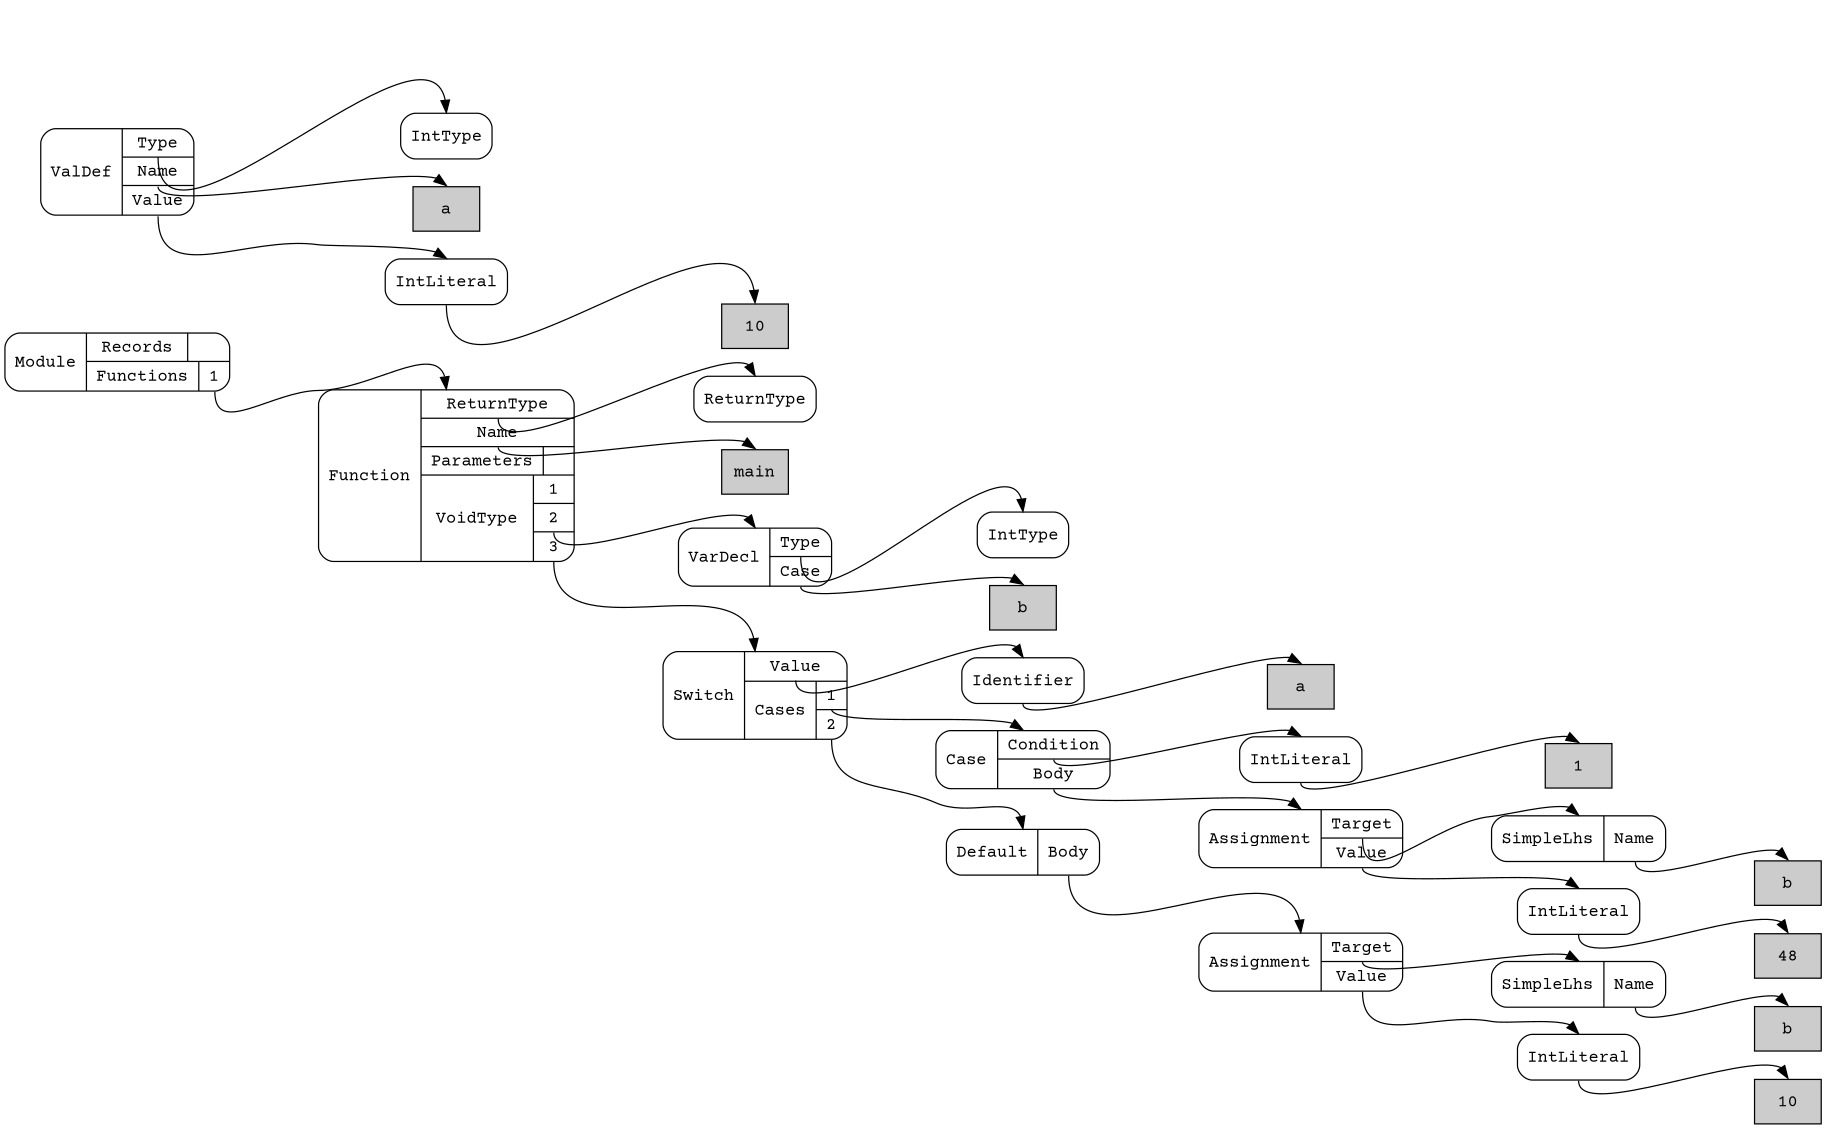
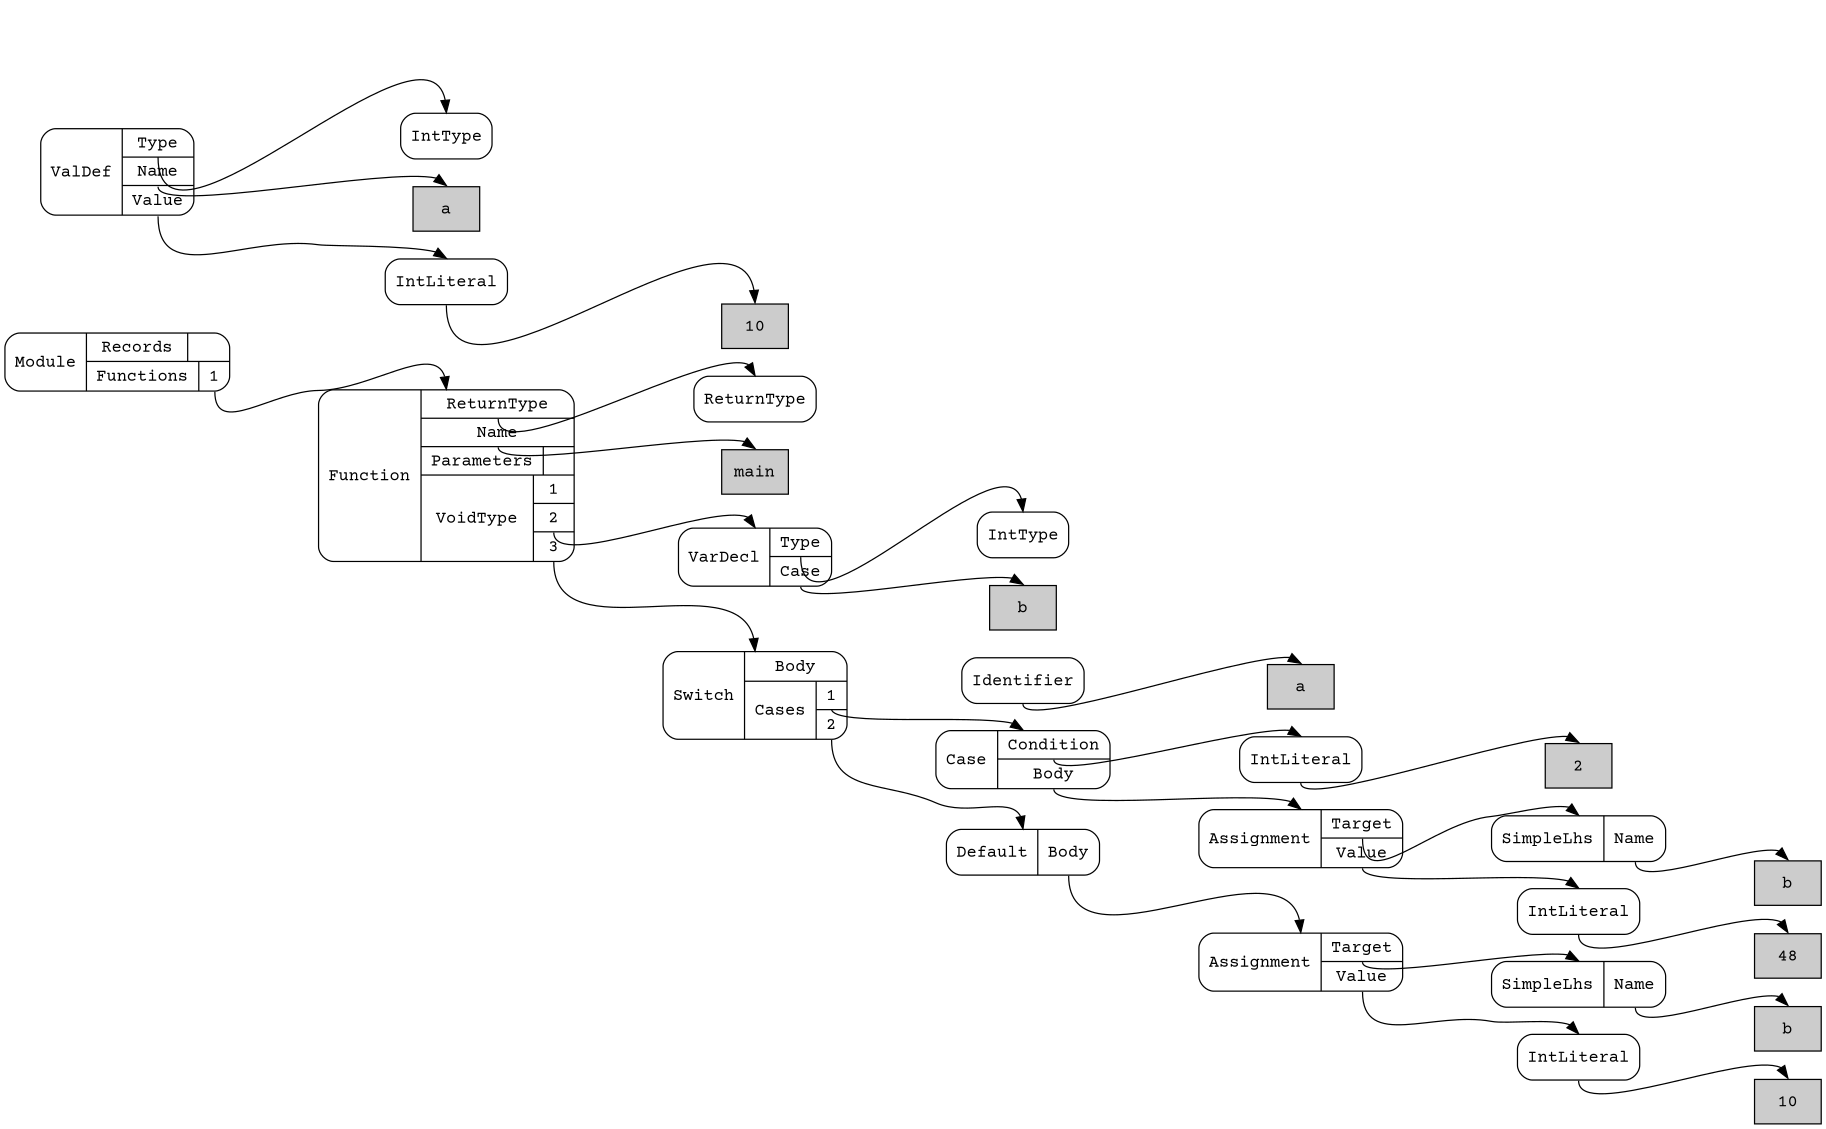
node "Switch": text "Value" -> "Body"
edge "Switch" -> "Identifier": removed
node "1": label "1" -> "2"
